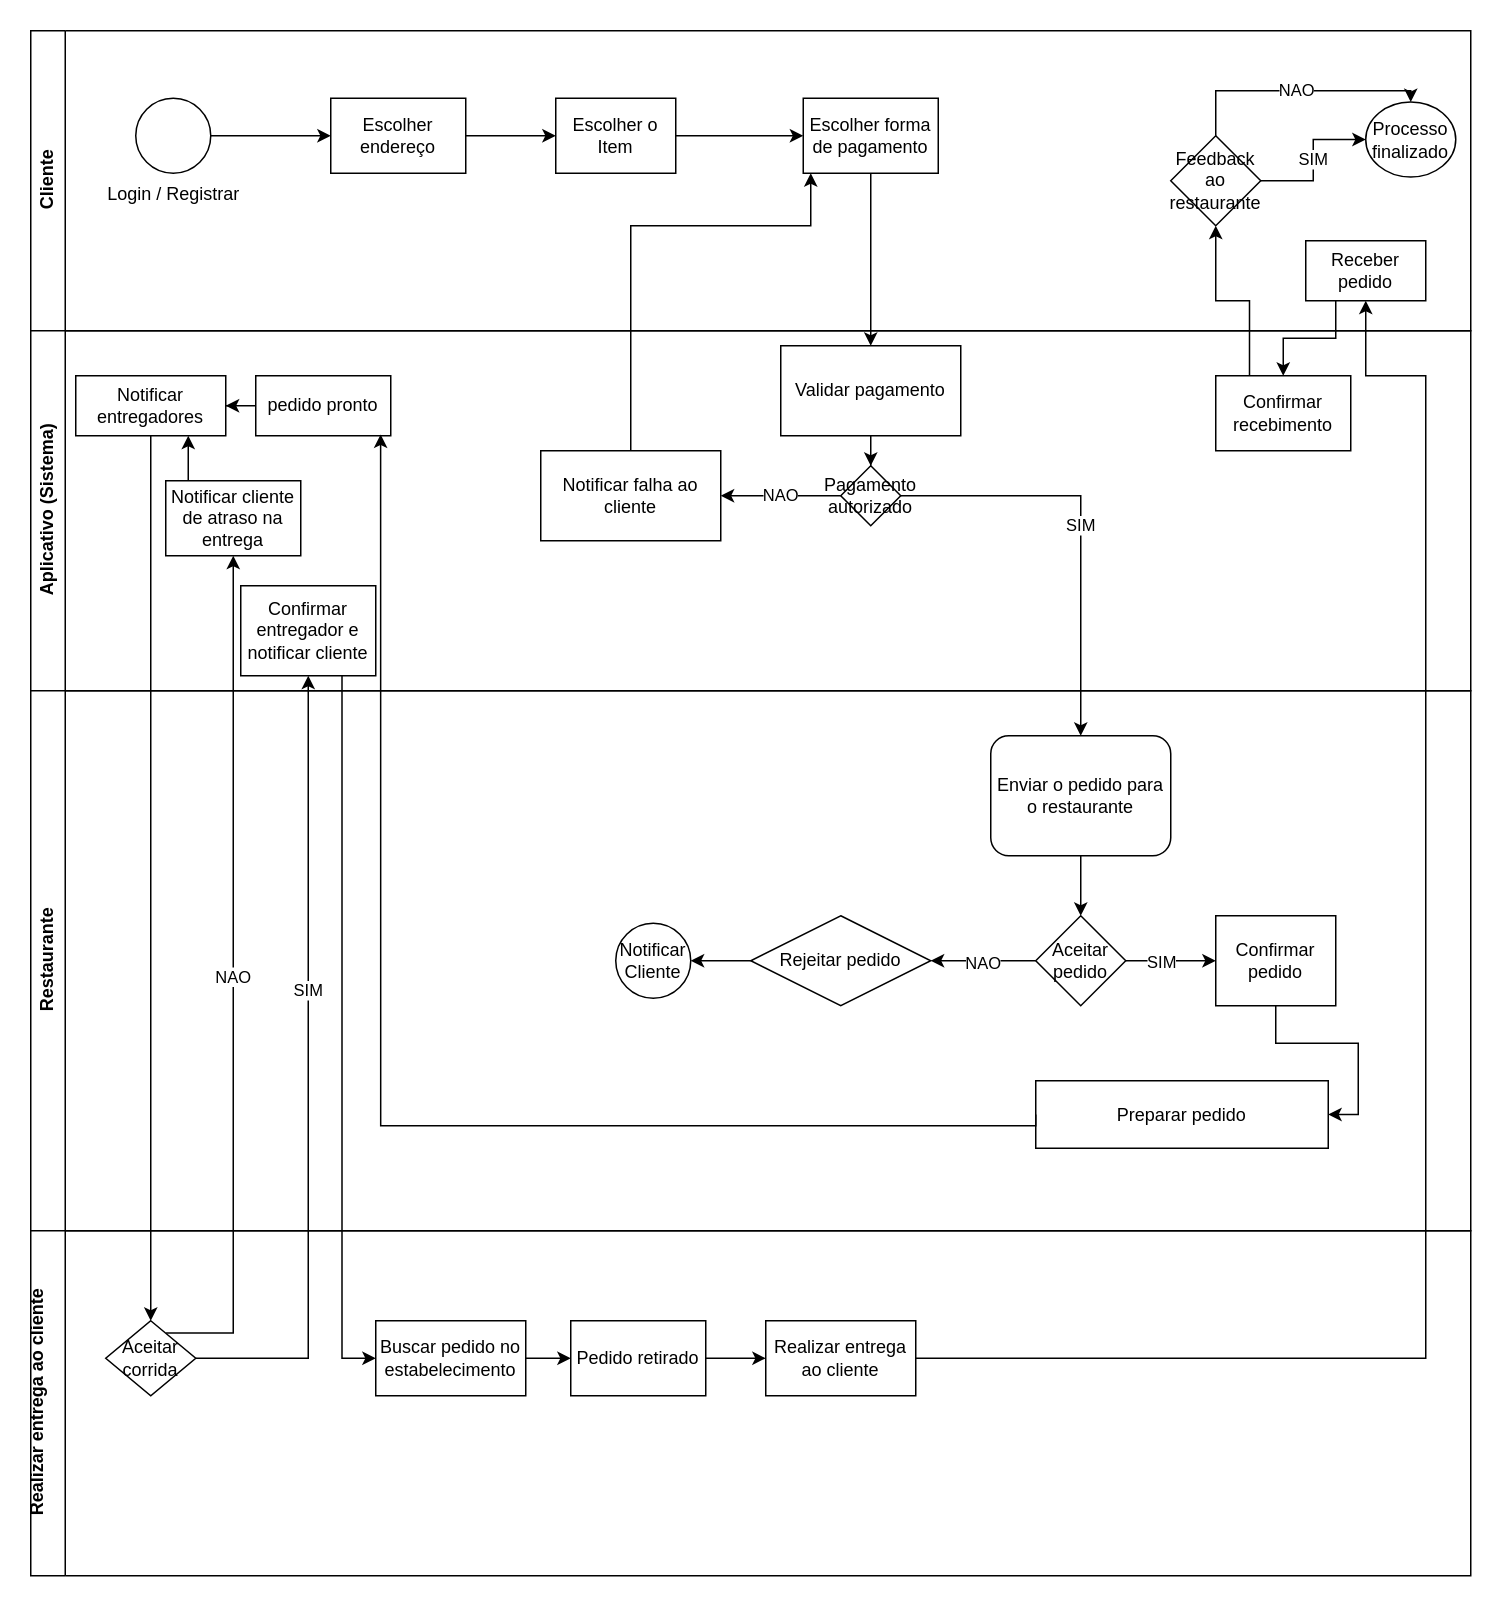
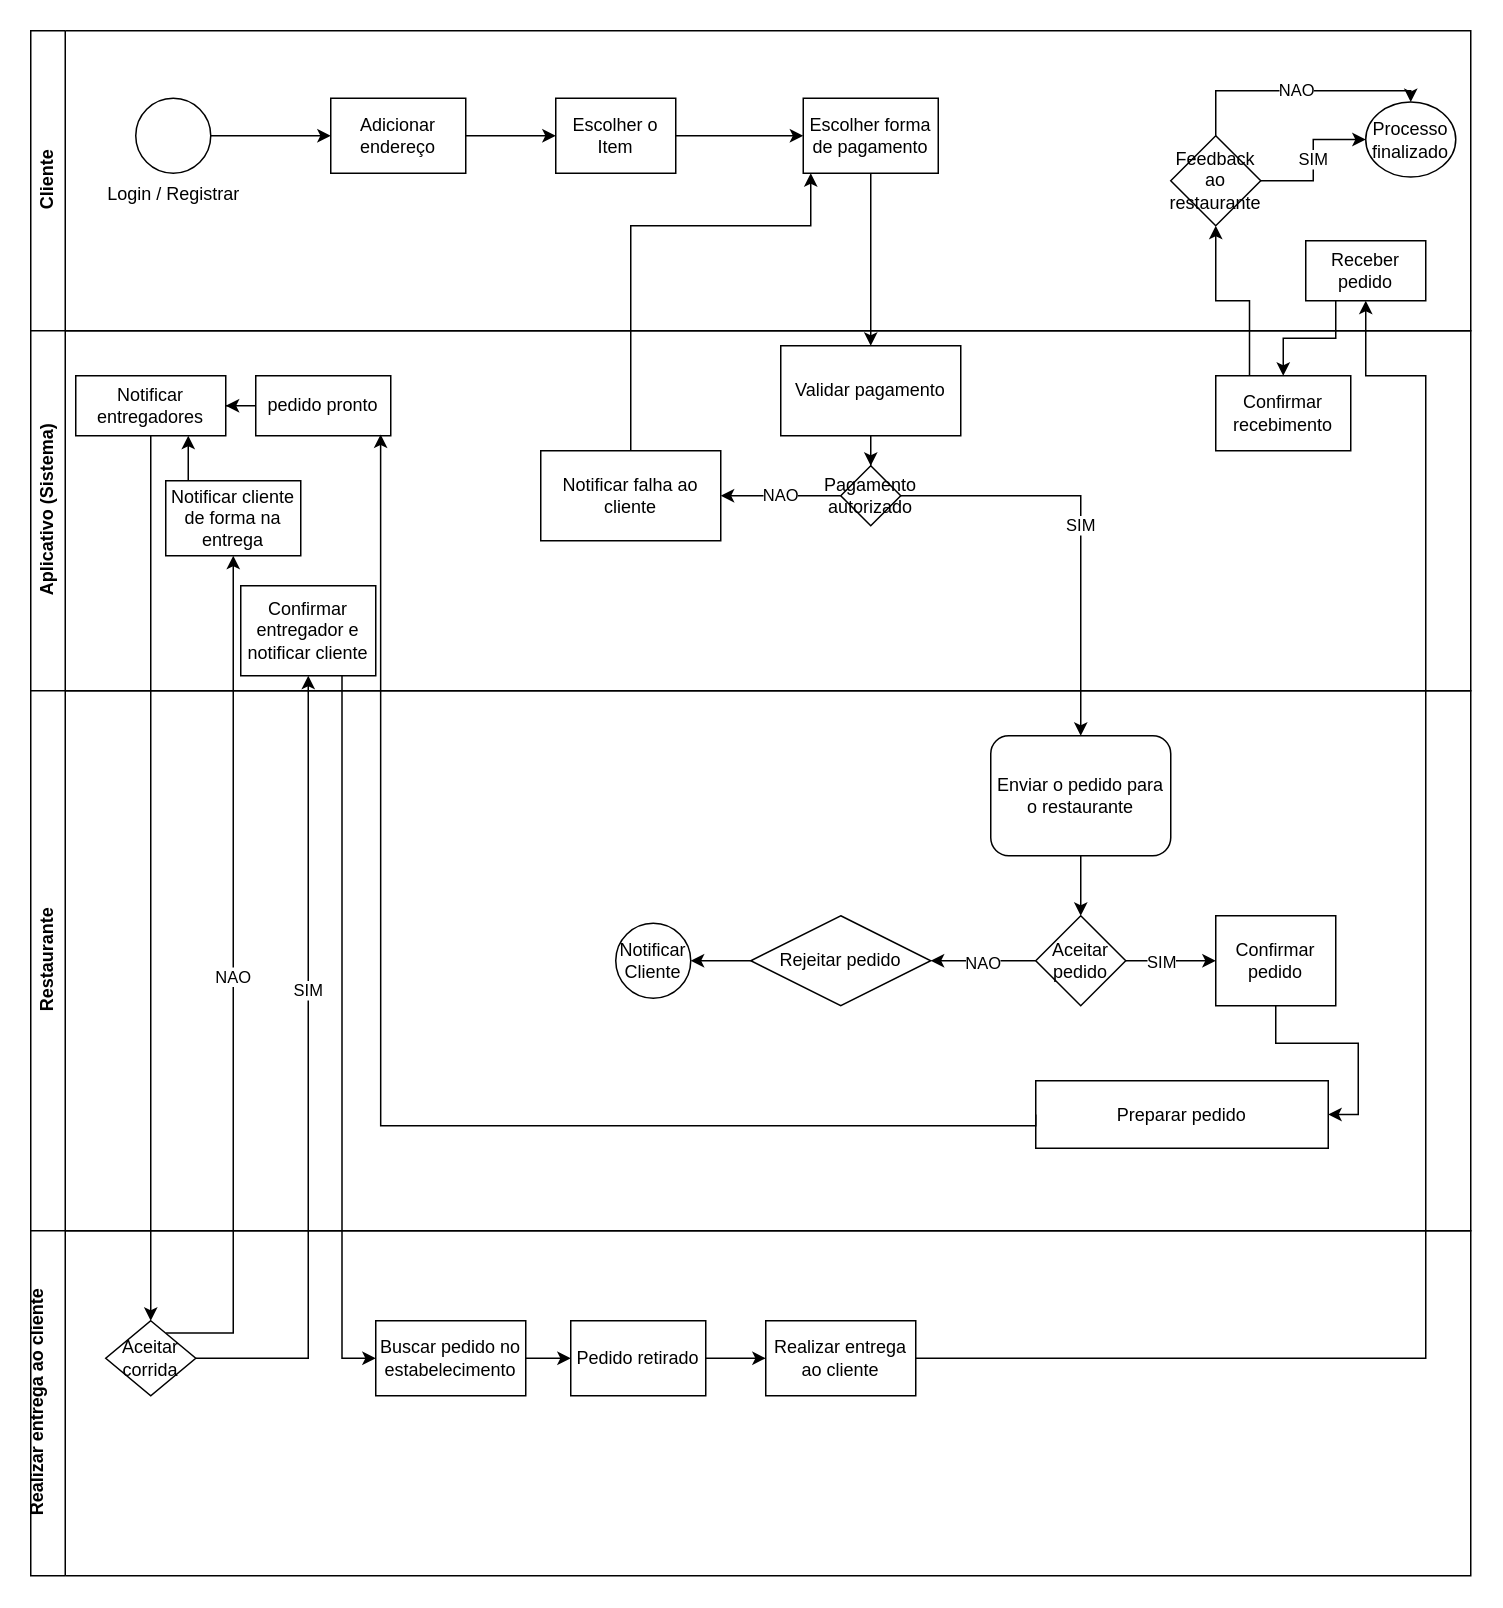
node "Escolher endereço": label "Escolher endereço" -> "Adicionar endereço"
node "Notificar cliente de atraso na entrega": label "Notificar cliente de atraso na entrega" -> "Notificar cliente de forma na entrega"
